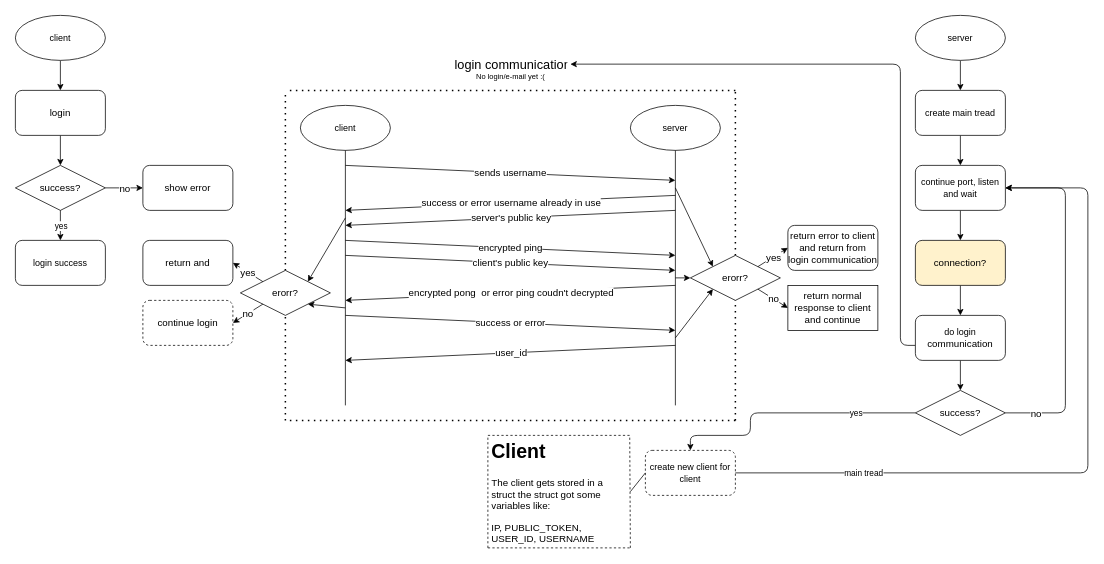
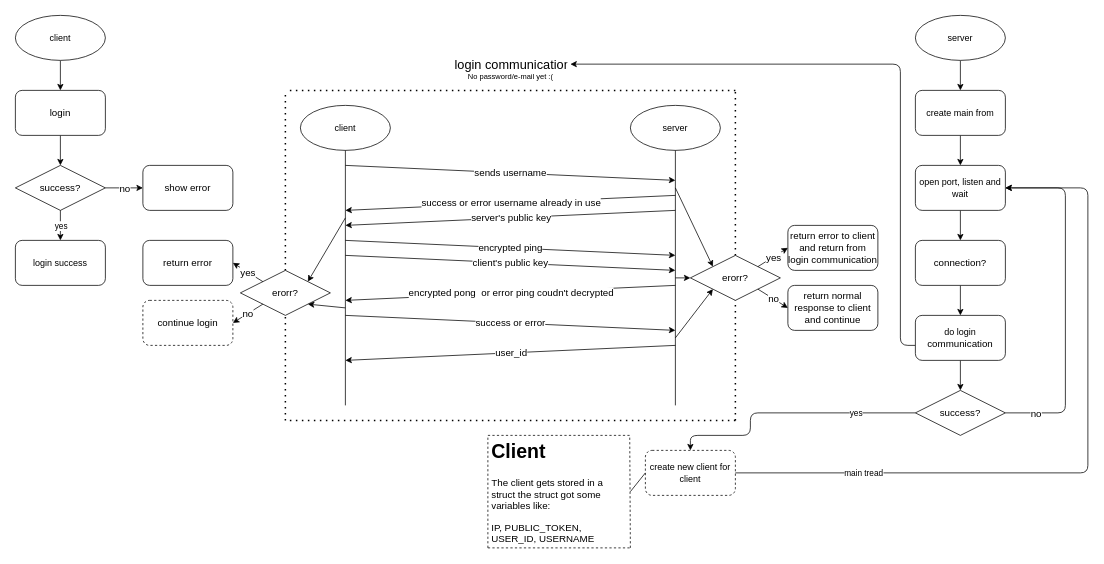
node "No login/e-mail yet :(": label "No login/e-mail yet :(" -> "No password/e-mail yet :("
node "create main tread": label "create main tread" -> "create main from"
node "continue port, listen and wait": label "continue port, listen and wait" -> "open port, listen and wait"
node "return and": label "return and" -> "return error"
node "connection?": fillcolor #fff2cc -> #ffffff
node "return normal response to client and continue": shape rectangle -> rounded rectangle
